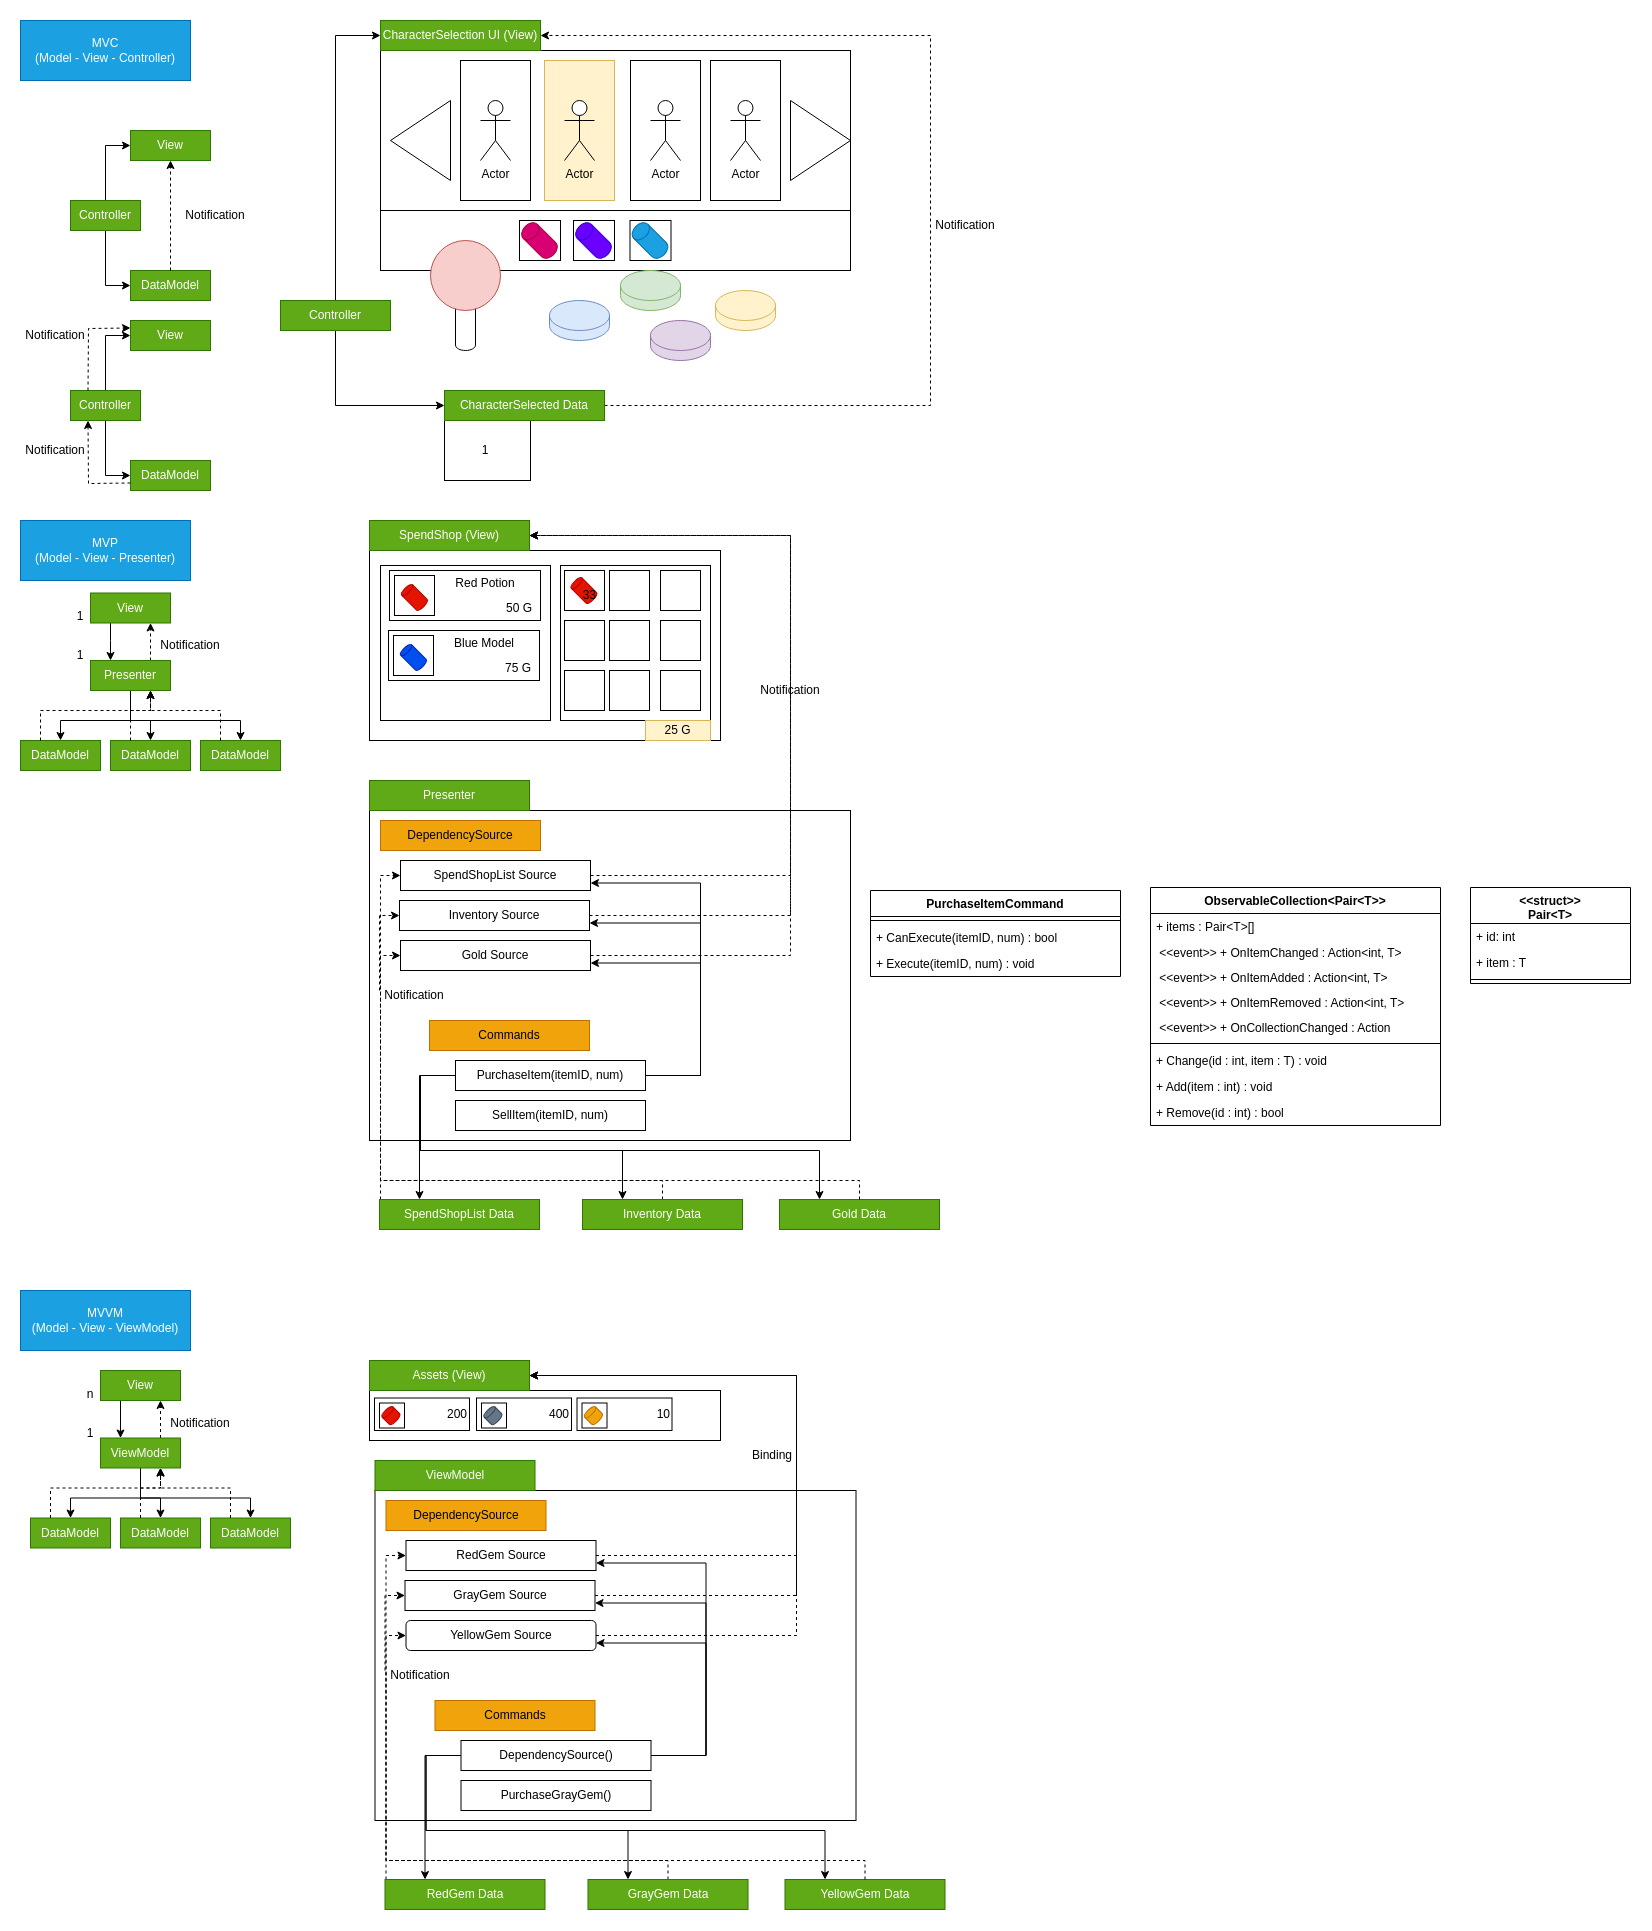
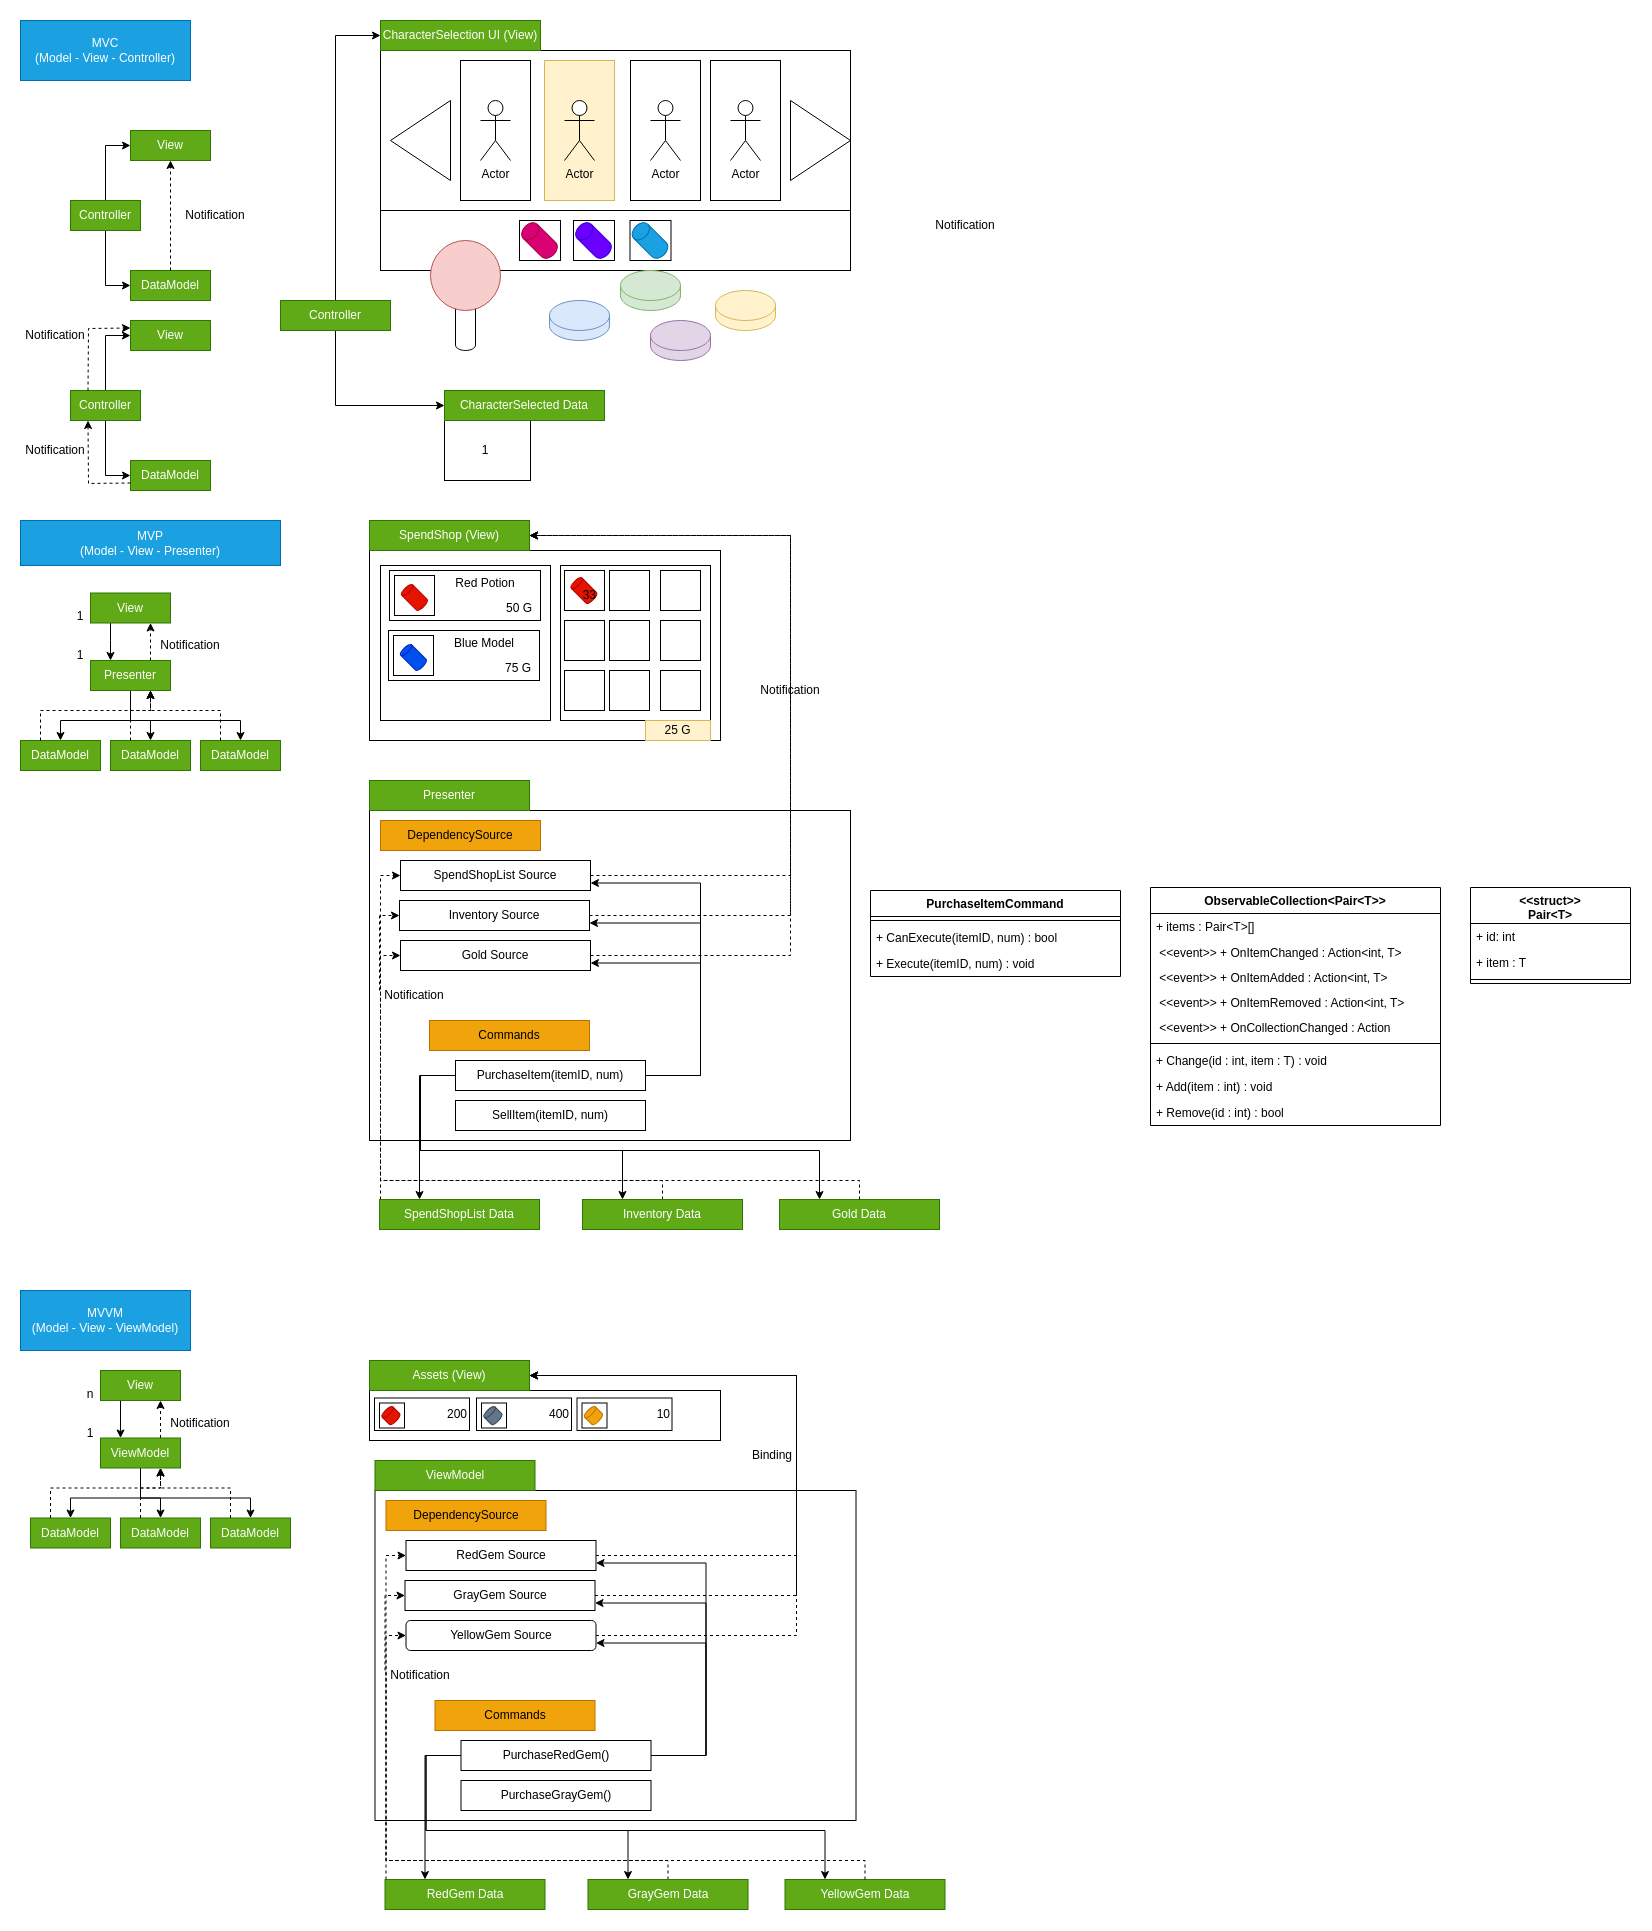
edge "CharacterSelected Data" -> "CharacterSelection UI (View)": removed
node "MVP (Model - View - Presenter)": size 170x60 -> 260x45
node "DependencySource()": label "DependencySource()" -> "PurchaseRedGem()"
